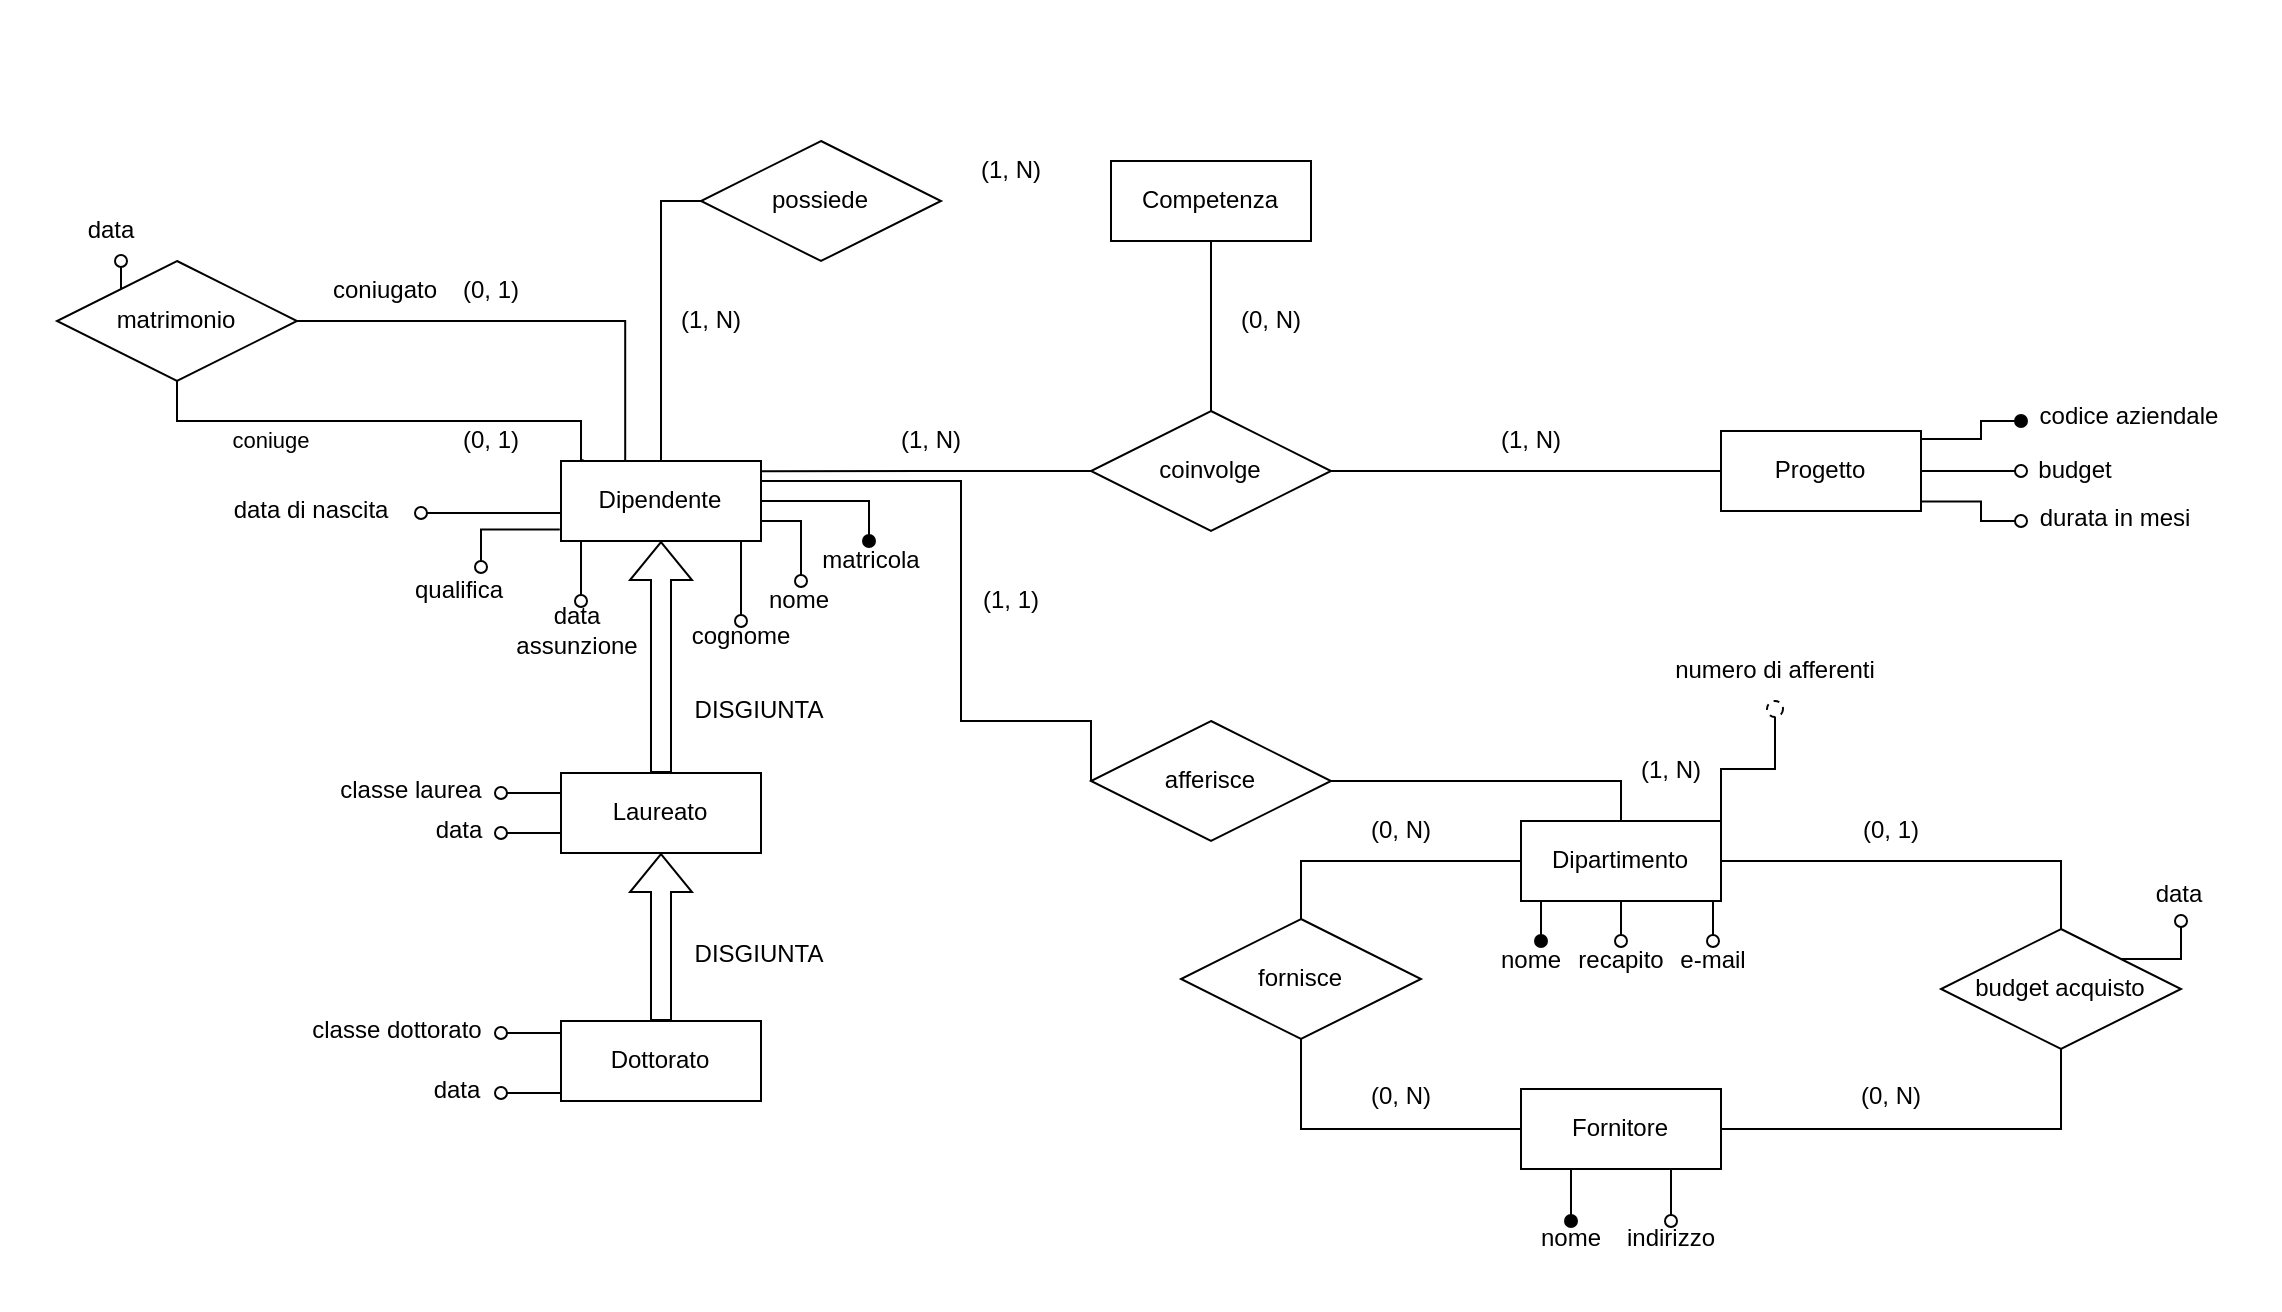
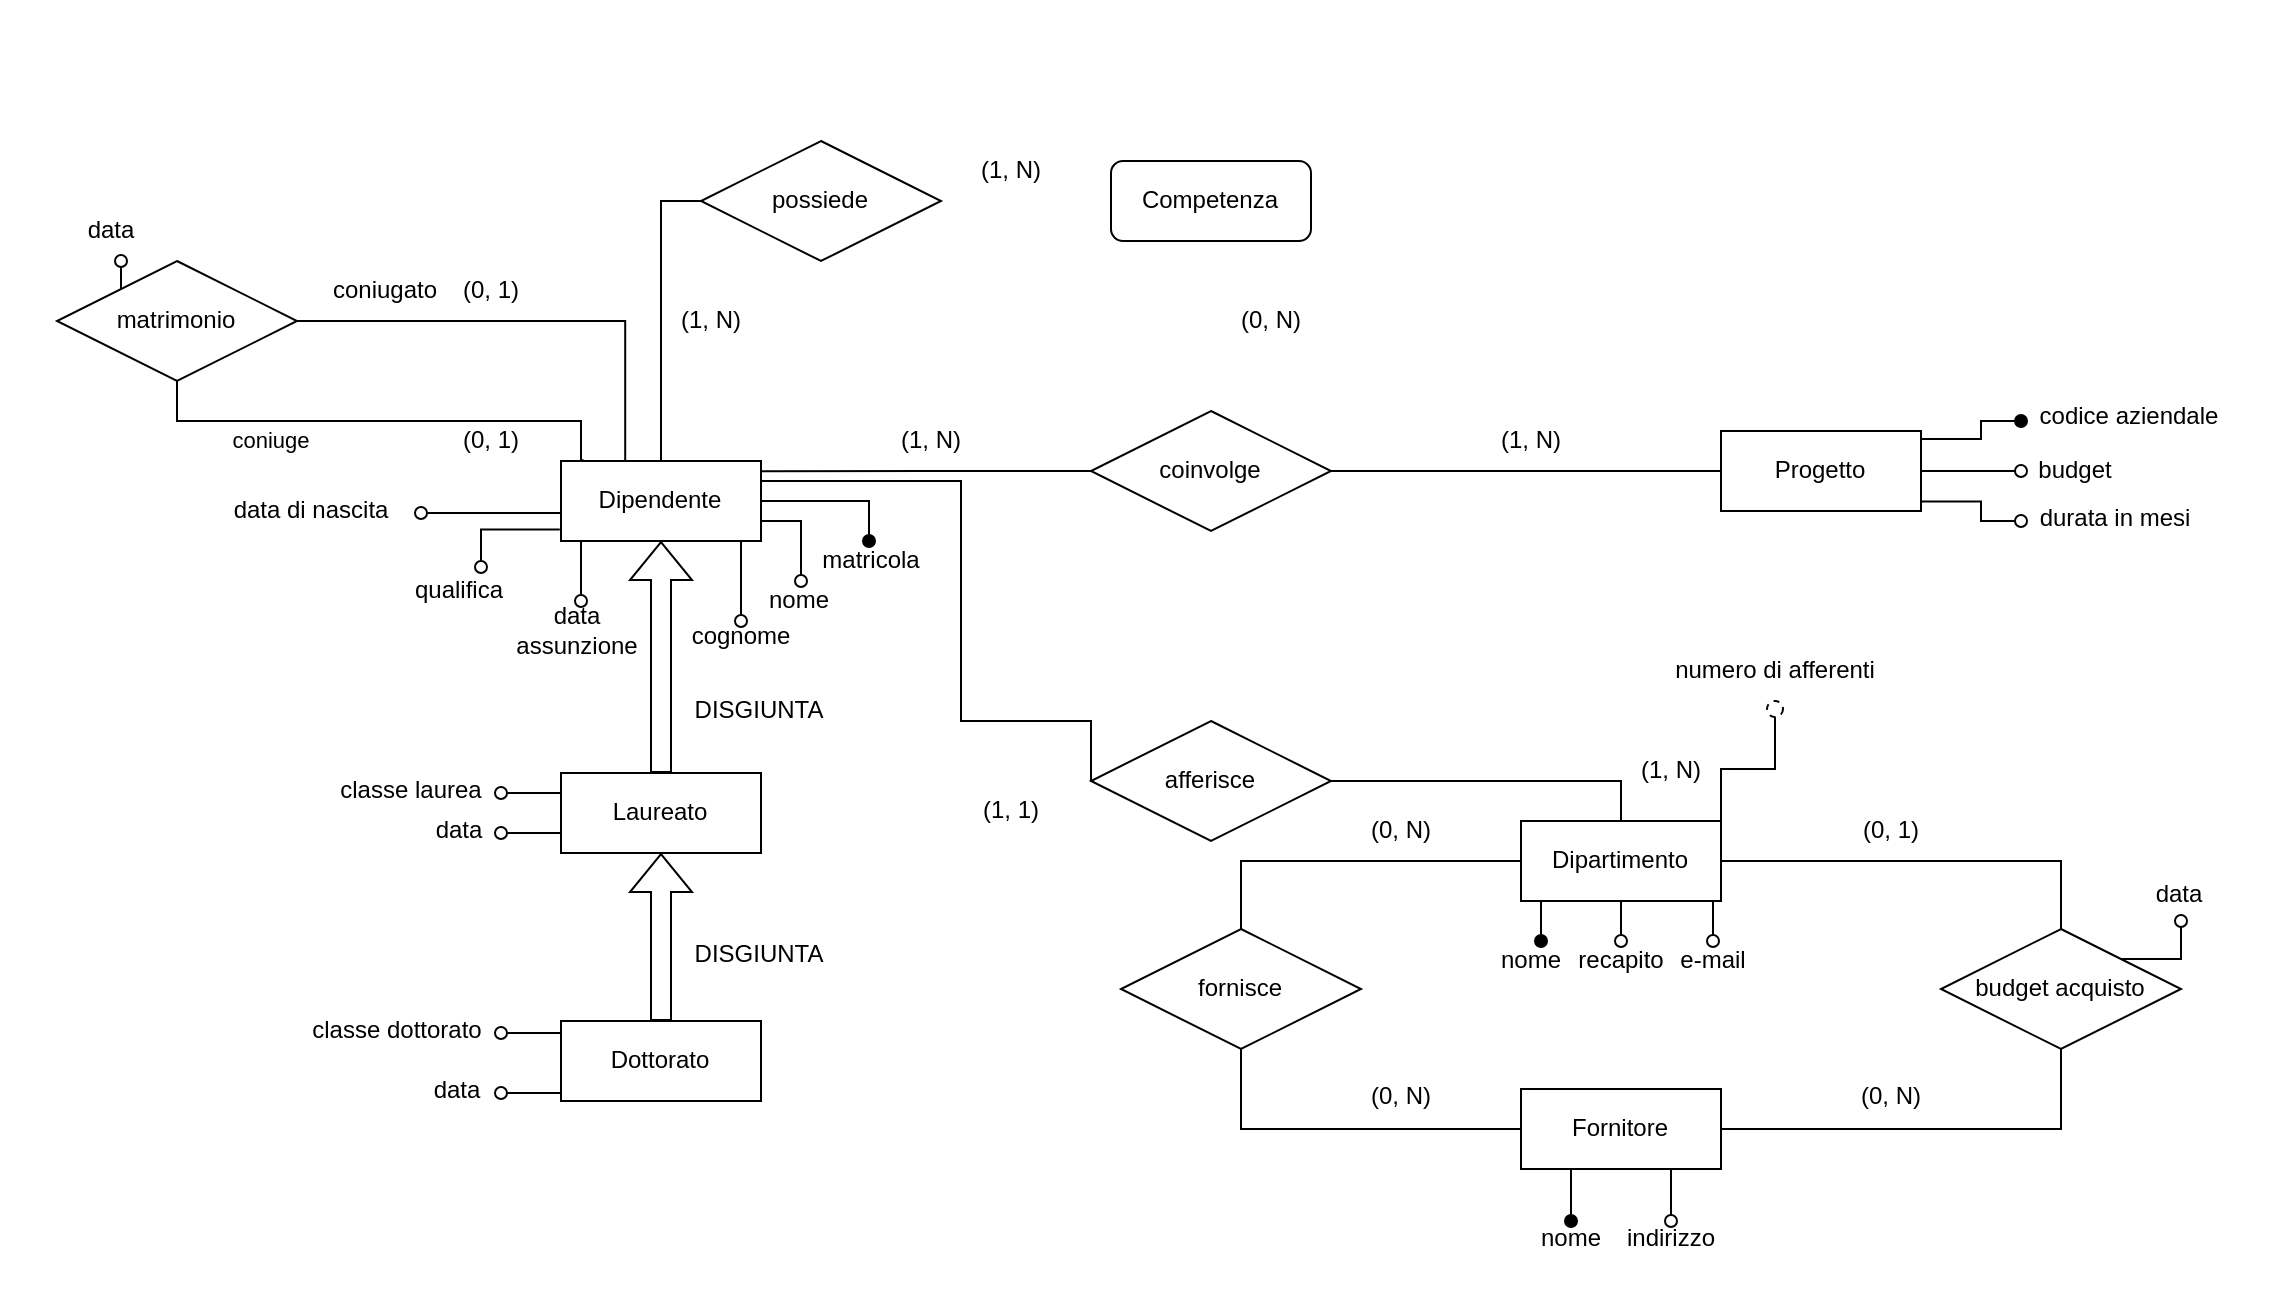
node "Competenza": shape rectangle -> rounded rectangle
edge "Competenza" -- "coinvolge": removed
node "(1, 1)": moved (1011, 601) -> (1011, 811)
node "fornisce": moved (1301, 979) -> (1241, 989)
